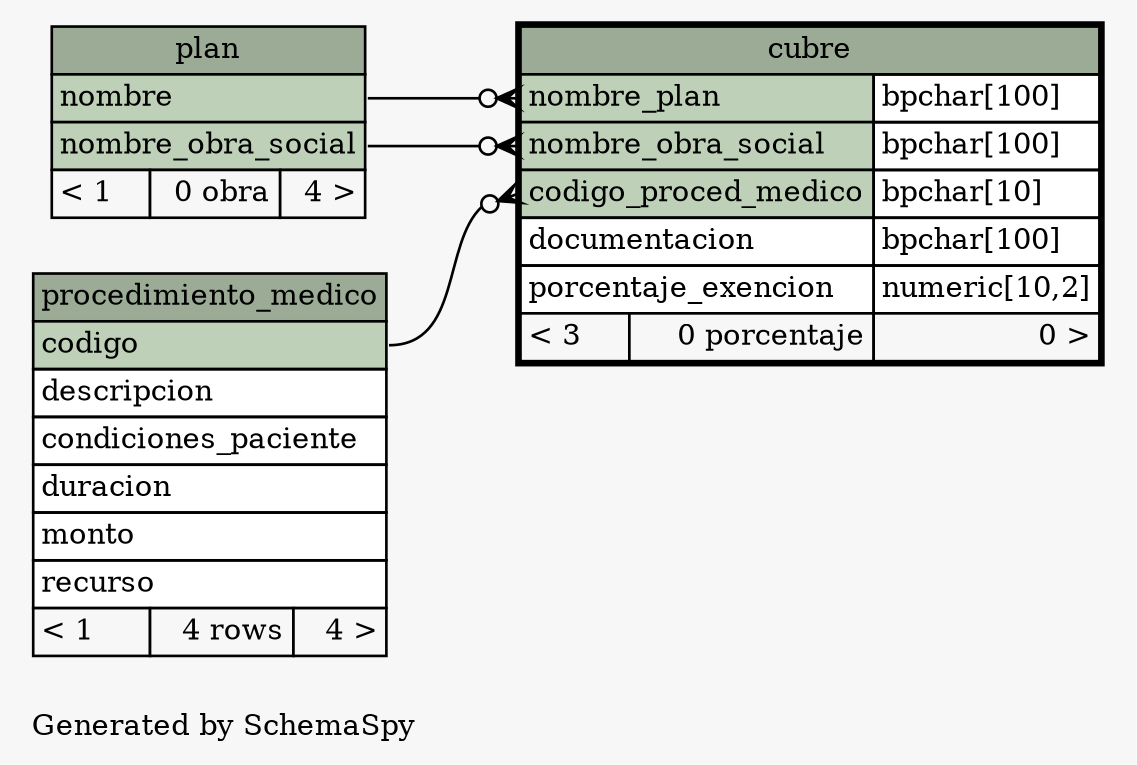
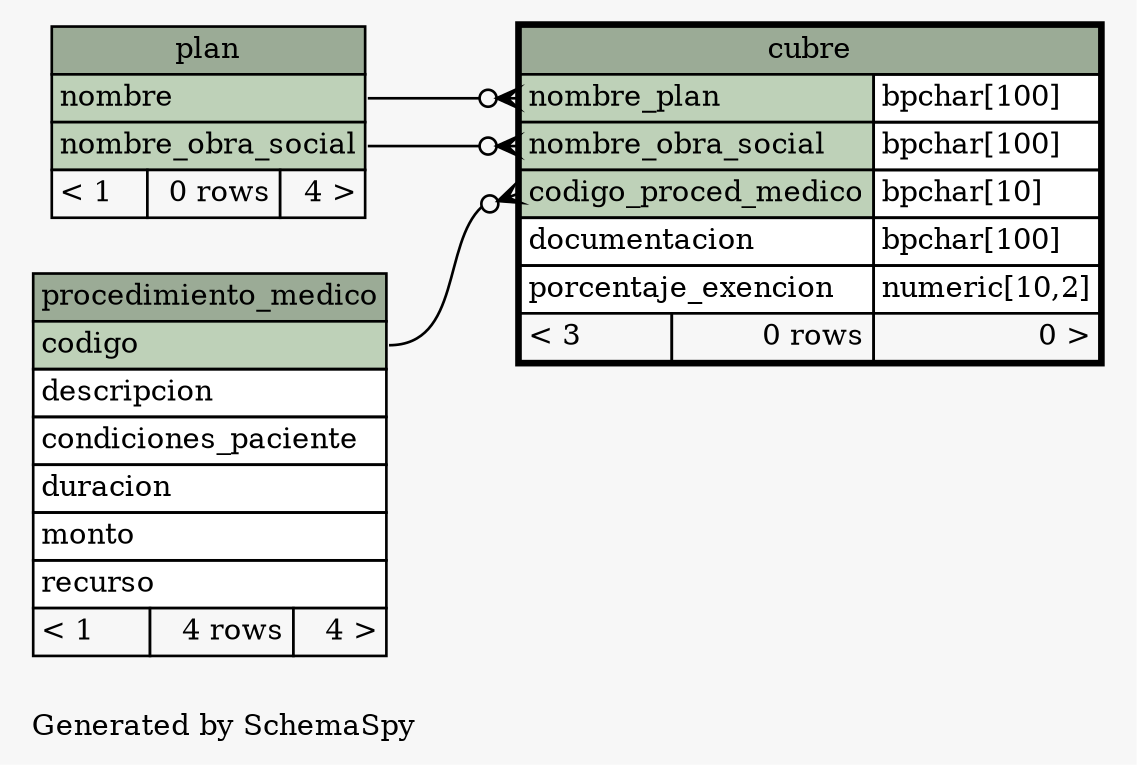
node "plan": text "0 obra" -> "0 rows"
node "cubre": text "0 porcentaje" -> "0 rows"
